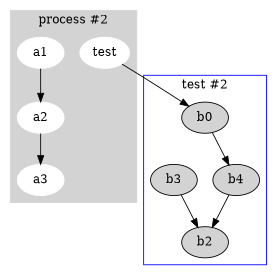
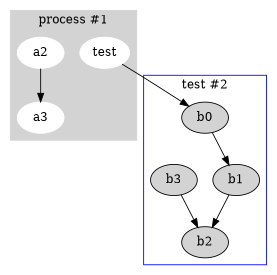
cluster "process #2": label "process #2" -> "process #1"
node "a1": removed
node "b4": label "b4" -> "b1"
